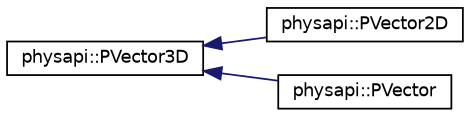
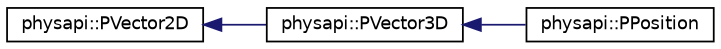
edge "physapi::PVector2D" -> "physapi::PVector3D": reversed
node "physapi::PVector": label "physapi::PVector" -> "physapi::PPosition"
